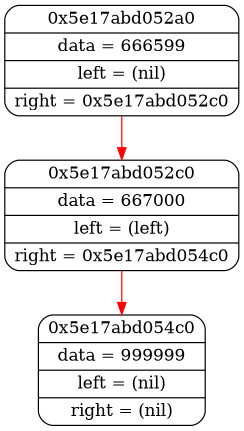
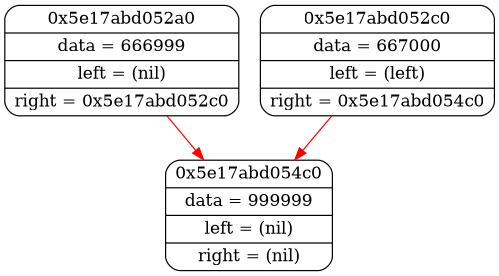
node "0x5e17abd052a0": text "data = 666599" -> "data = 666999"
edge "0x5e17abd052a0" -> "0x5e17abd052c0": now "0x5e17abd052a0" -> "0x5e17abd054c0"
